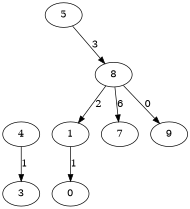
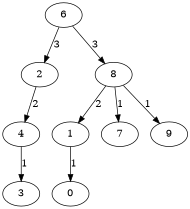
node "5": label "5" -> "6"
node "2": added
edge "8" -> "7": label "6" -> "1"
edge "8" -> "9": label "0" -> "1"
